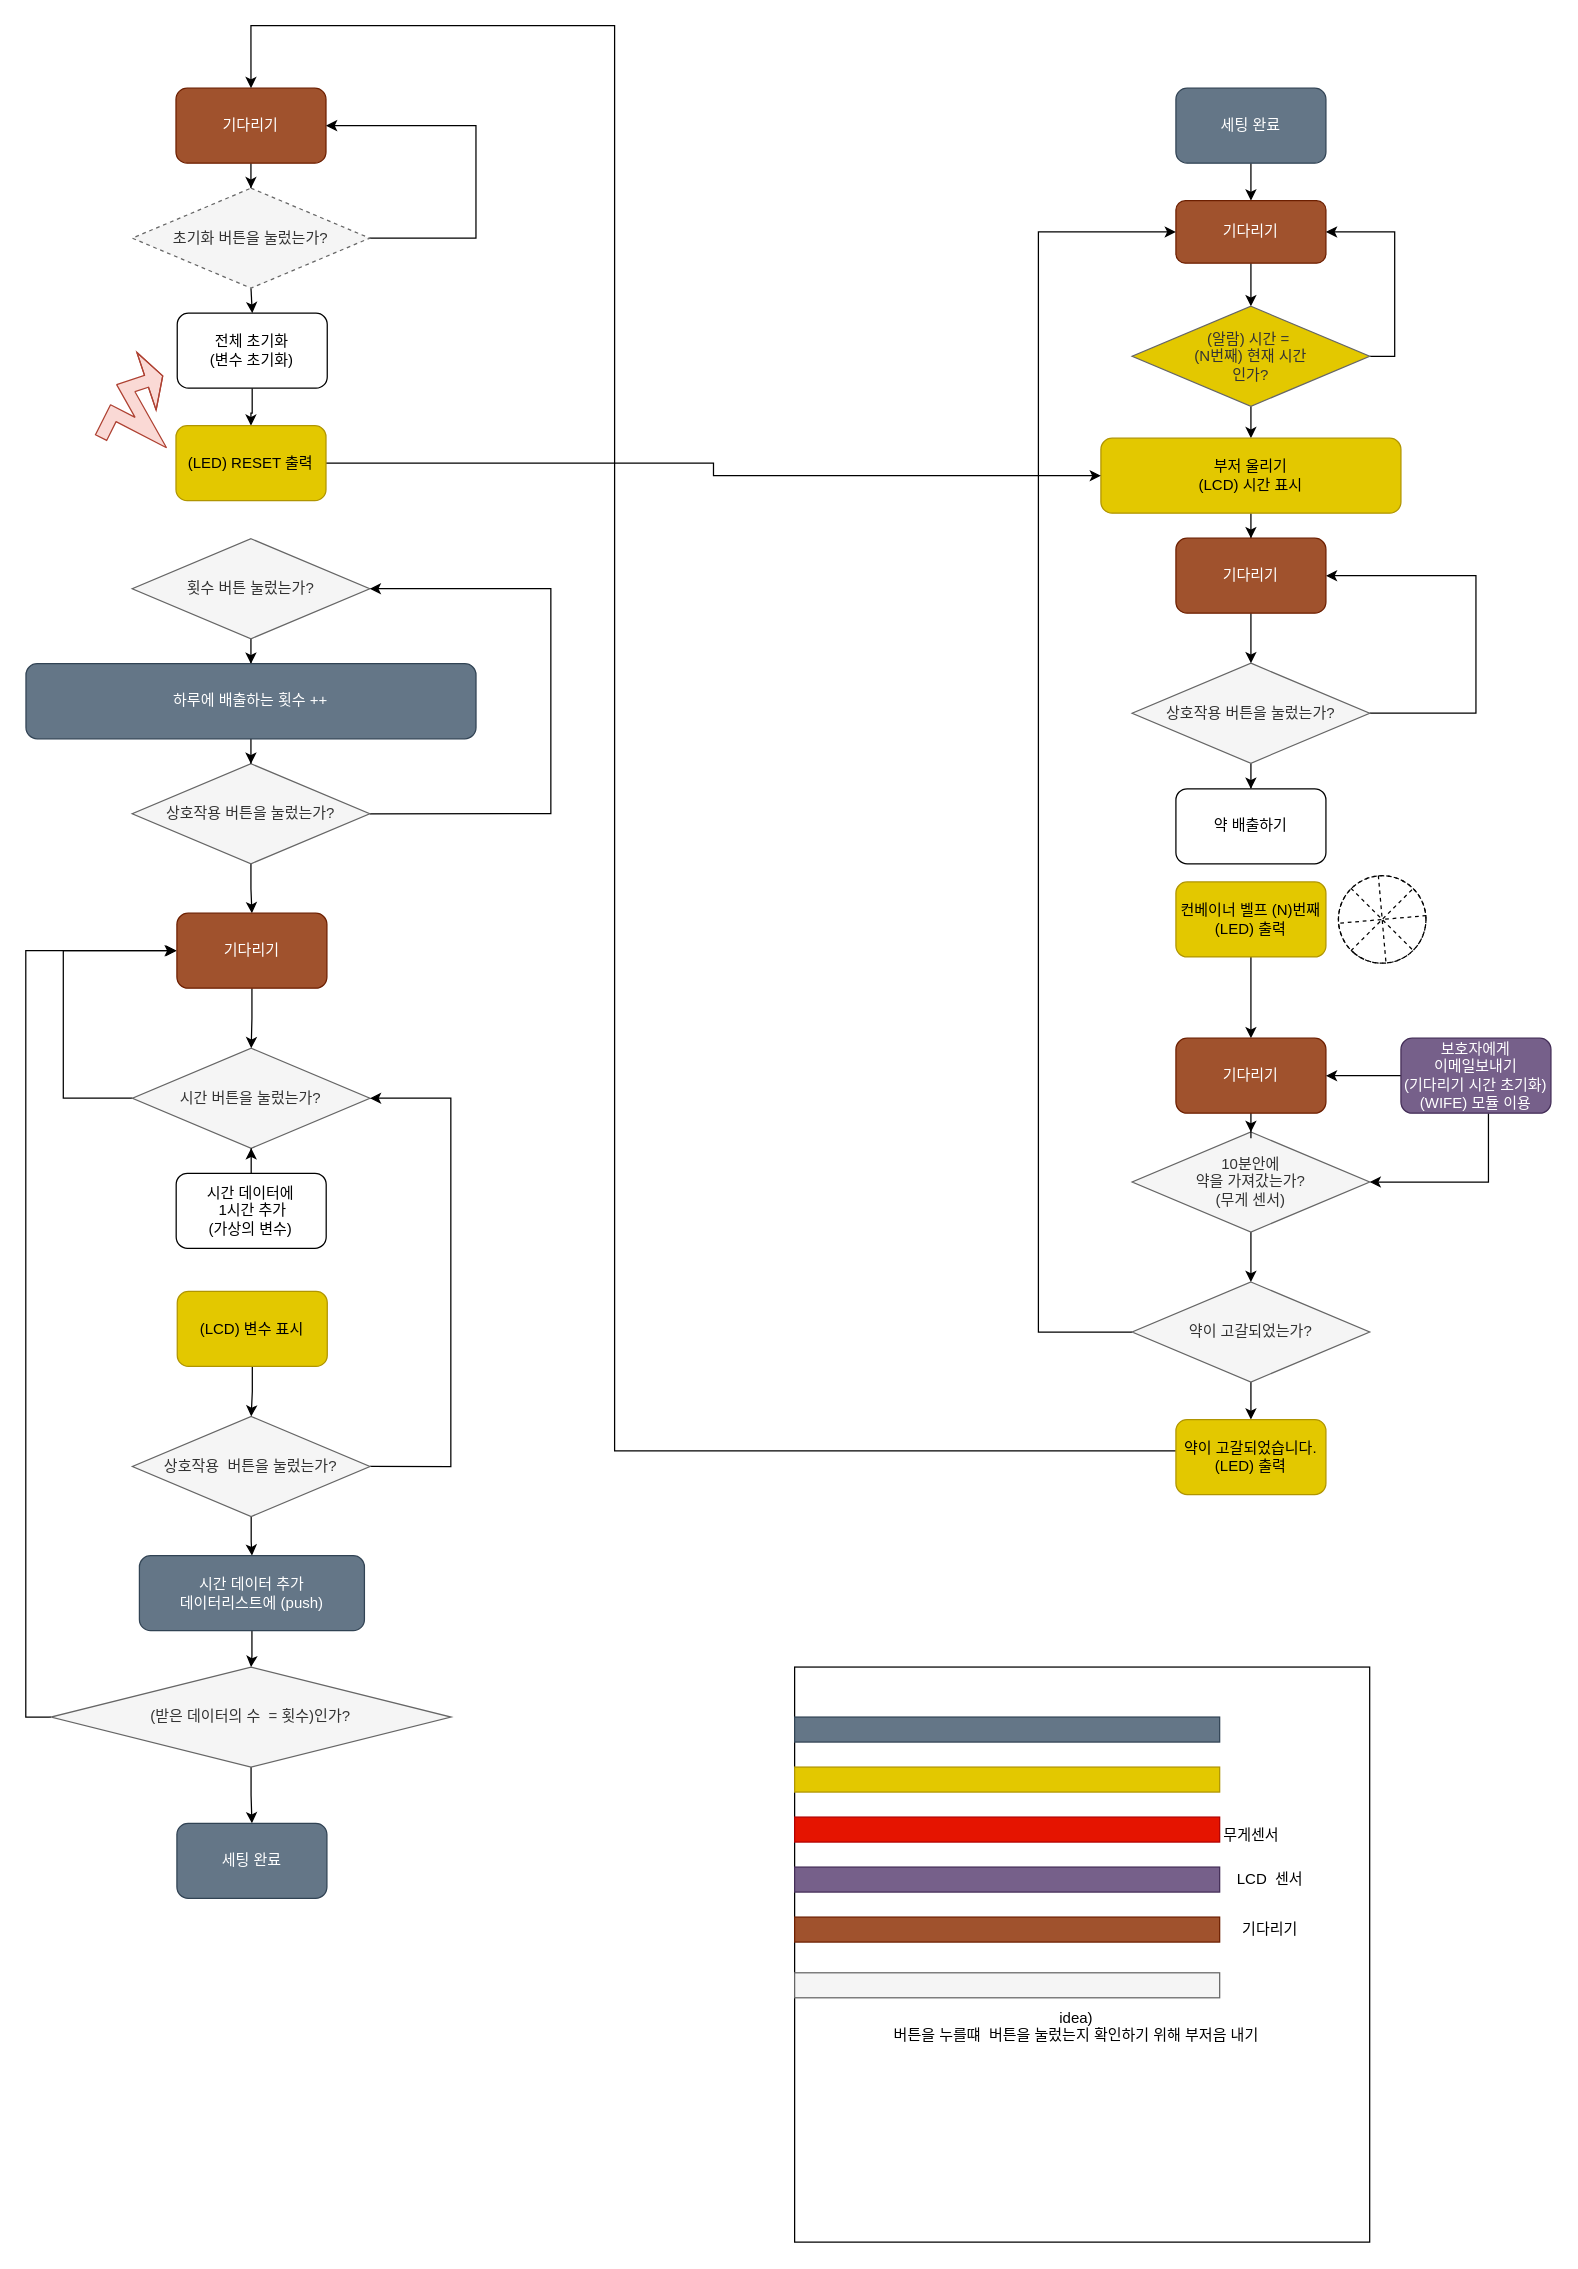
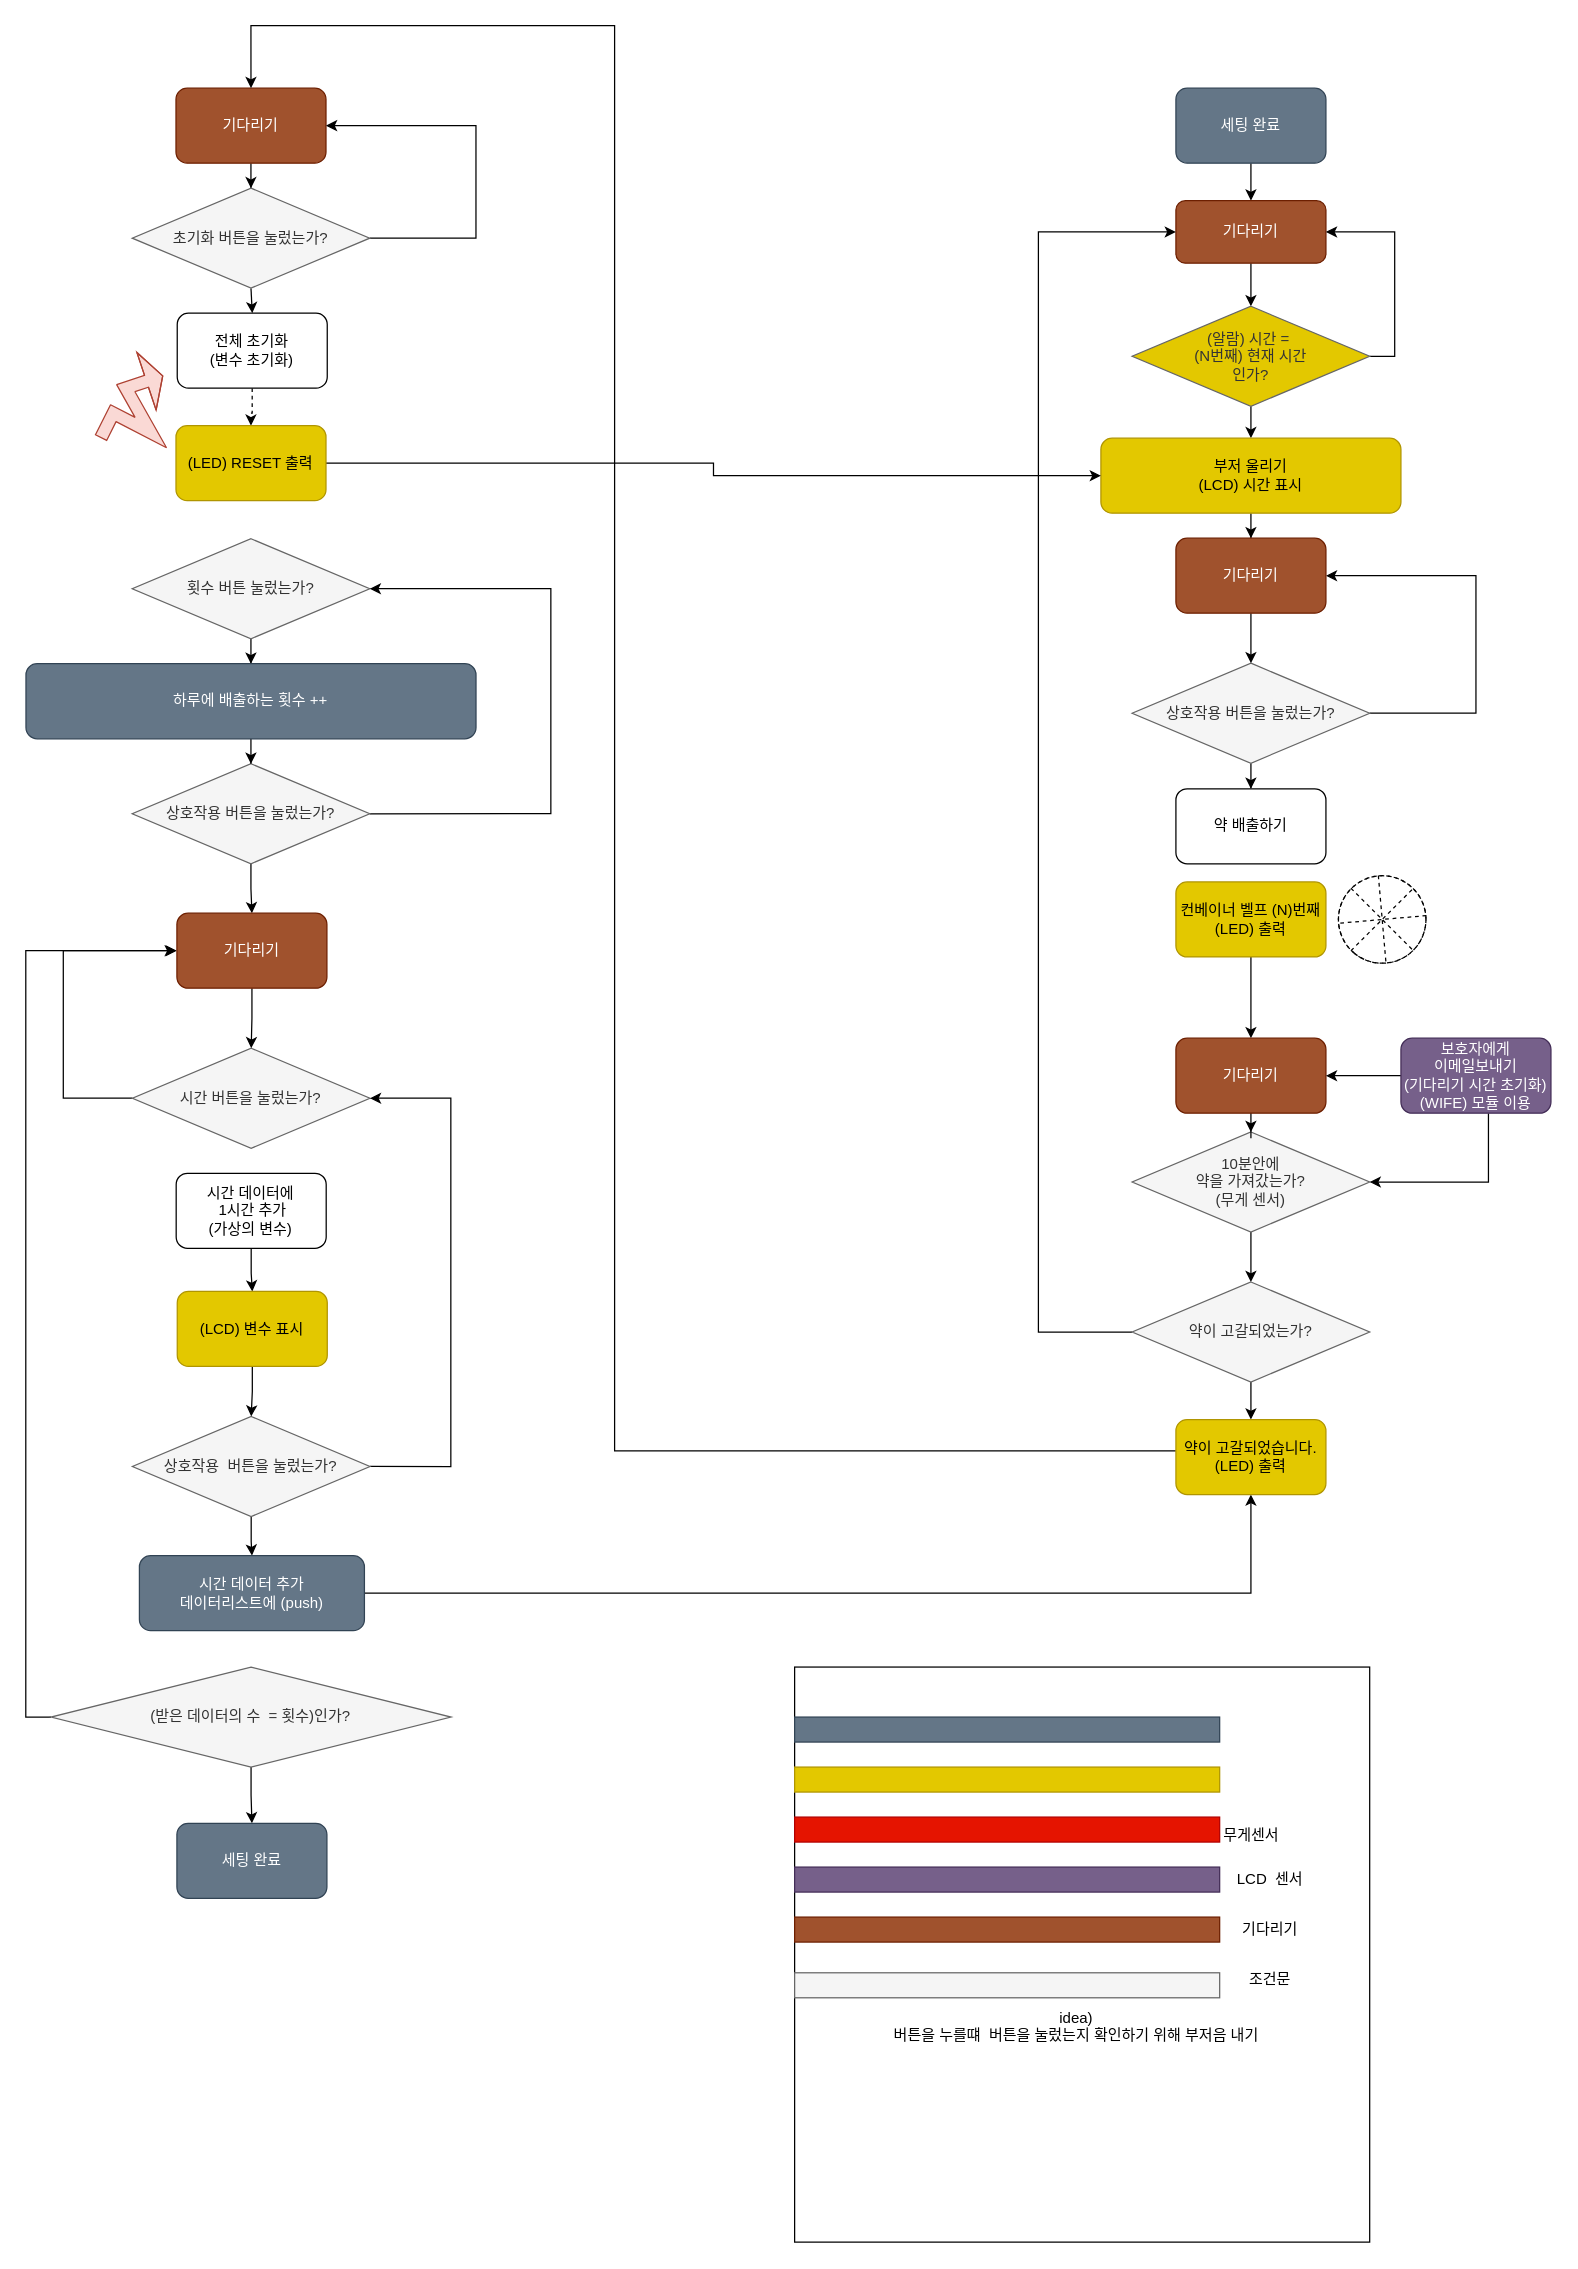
node "초기화 버튼을 눌렀는가?": style dashed -> solid
edge "전체 초기화 (변수 초기화)" -> "(LED) RESET 출력": style solid -> dashed
edge "시간 데이터에 1시간 추가 (가상의 변수)" -> "시간 버튼을 눌렀는가?": now "시간 데이터에 1시간 추가 (가상의 변수)" -> "(LCD) 변수 표시"
edge "시간 데이터 추가 데이터리스트에 (push)" -> "(받은 데이터의 수 = 횟수)인가?": now "시간 데이터 추가 데이터리스트에 (push)" -> "약이 고갈되었습니다. (LED) 출력"
node "조건문": added
